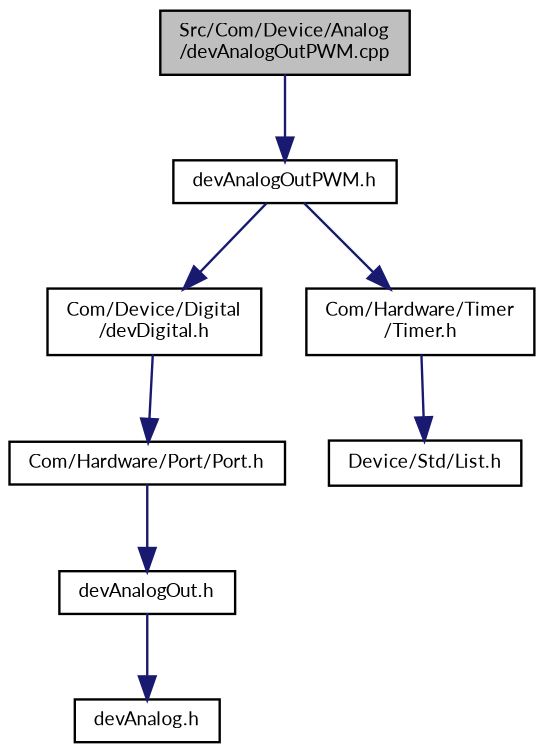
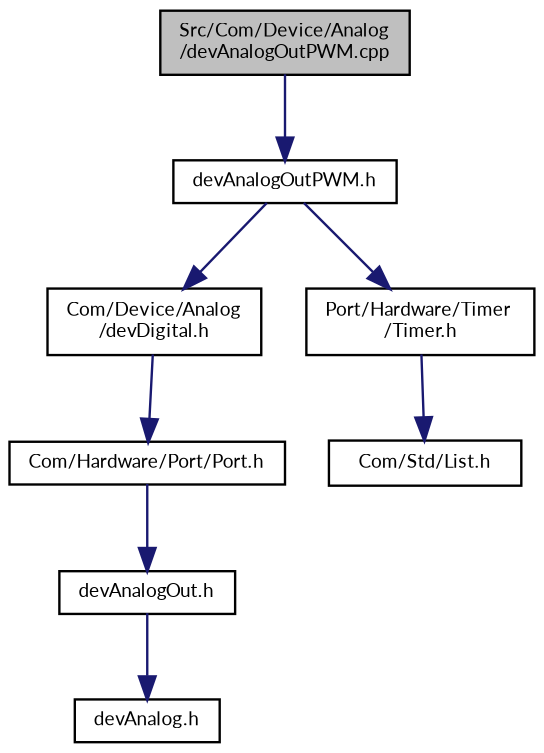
node "Com/Device/Digital /devDigital.h": label "Com/Device/Digital /devDigital.h" -> "Com/Device/Analog /devDigital.h"
node "Com/Hardware/Timer /Timer.h": label "Com/Hardware/Timer /Timer.h" -> "Port/Hardware/Timer /Timer.h"
node "Device/Std/List.h": label "Device/Std/List.h" -> "Com/Std/List.h"
